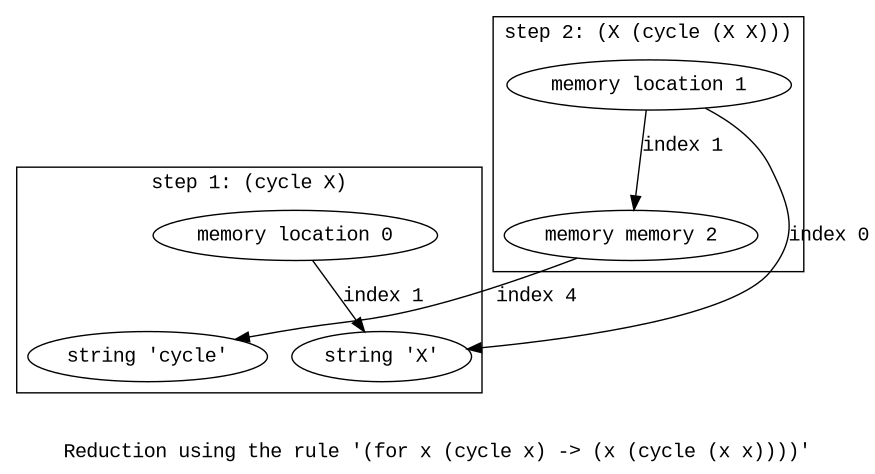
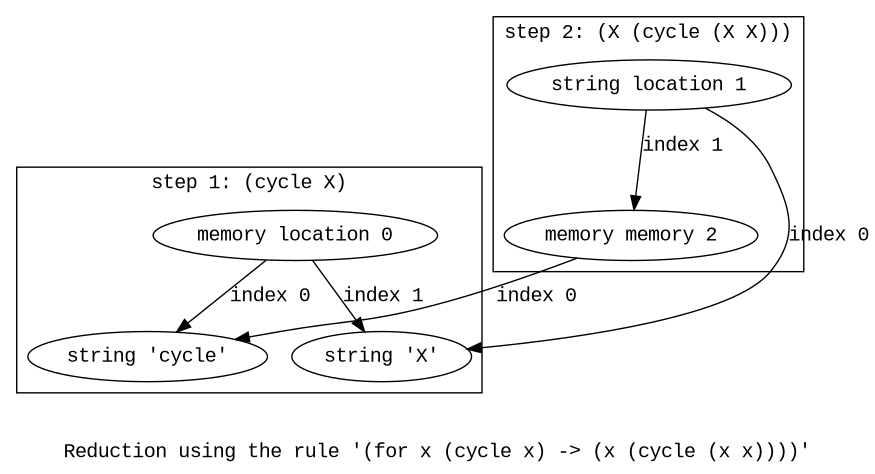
node "memory location 1": label "memory location 1" -> "string location 1"
edge "memory location 0" -> "string 'cycle'": added, label "index 0"
edge "memory memory 2" -> "string 'cycle'": label "index 4" -> "index 0"
